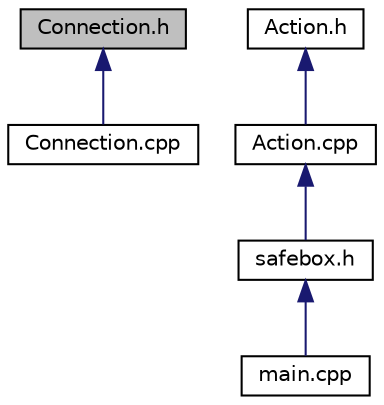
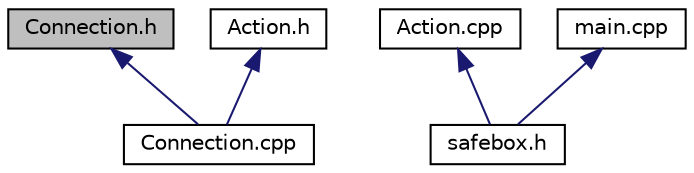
edge "Action.cpp" -> "Action.h": now "Connection.cpp" -> "Action.h"
edge "main.cpp" -> "safebox.h": reversed
